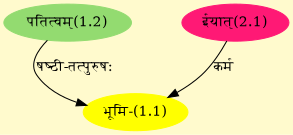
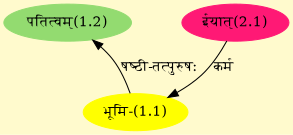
edge "पतित्वम्(1.2)" -> "भूमि-(1.1)": reversed
